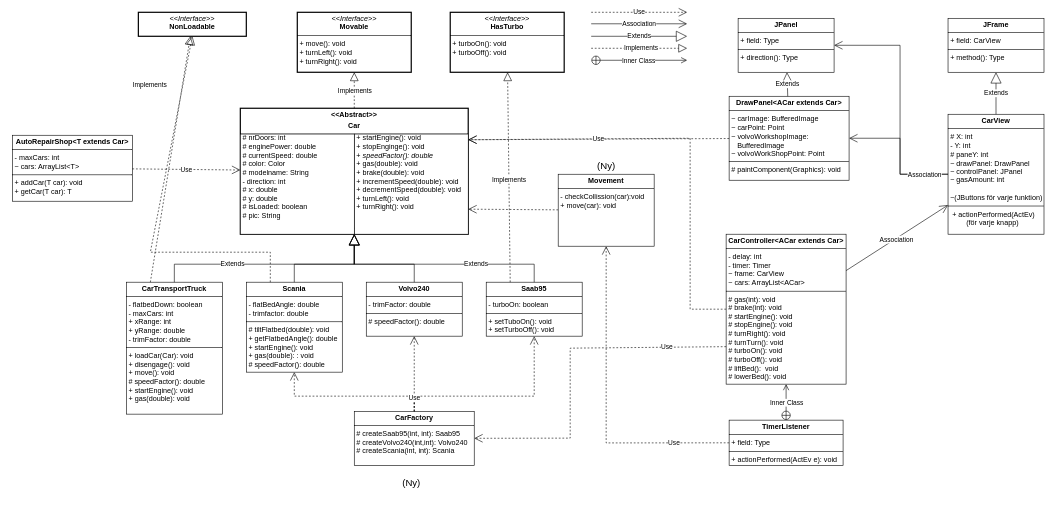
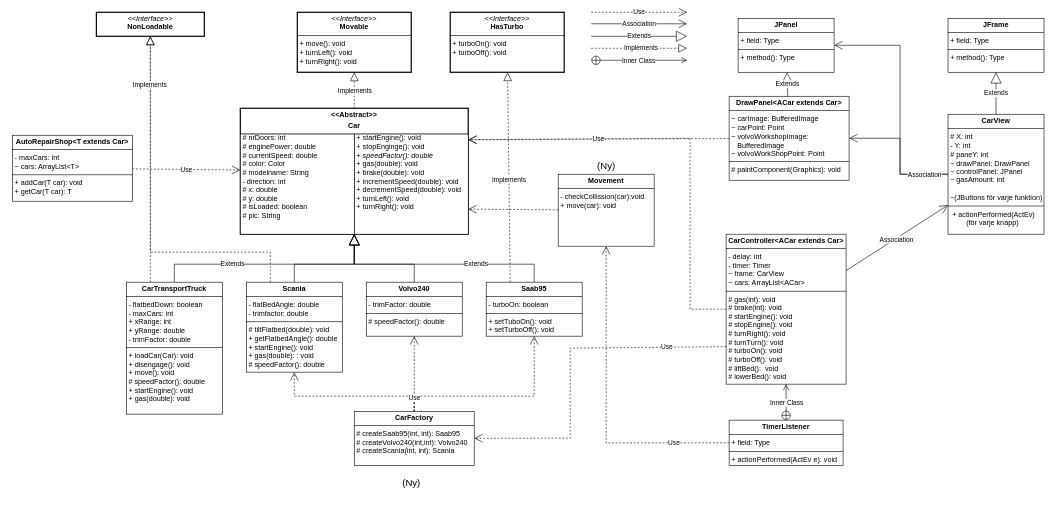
node "<<Interface>> NonLoadable": moved (192, 24) -> (150, 24)
node "JPanel + field: Type + direction(): Type": label "JPanel + field: Type + direction(): Type" -> "JPanel + field: Type + method(): Type"
node "JFrame + field: CarView + method(): Type": label "JFrame + field: CarView + method(): Type" -> "JFrame + field: Type + method(): Type"
